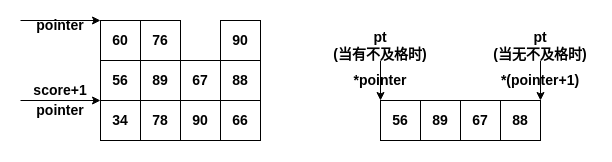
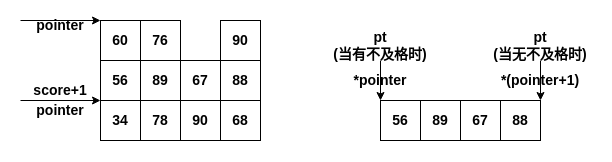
node "66": label "66" -> "68"
